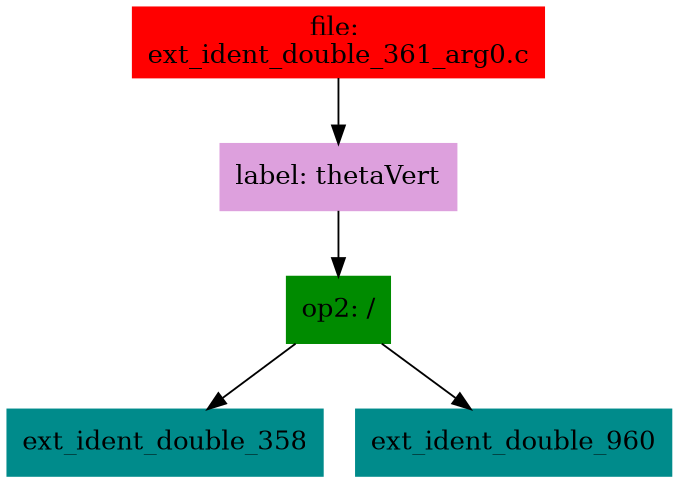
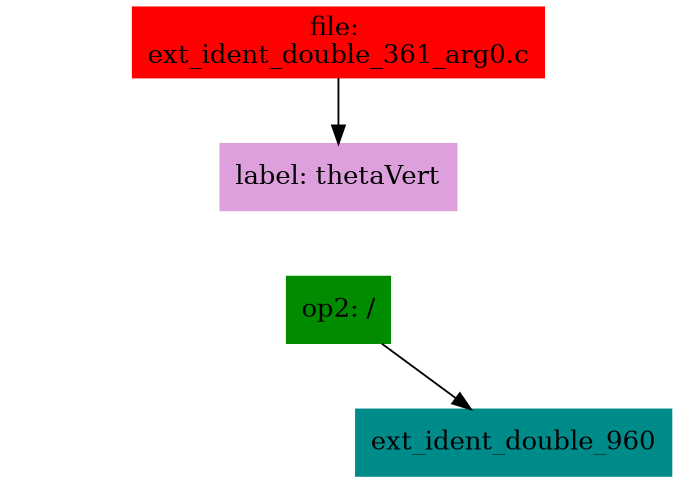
edge "label: thetaVert" -> "op2: /": removed
node "ext_ident_double_358": removed
